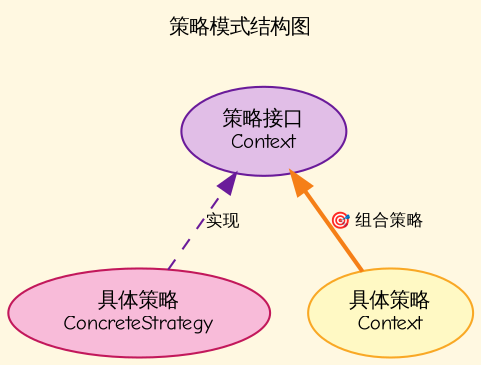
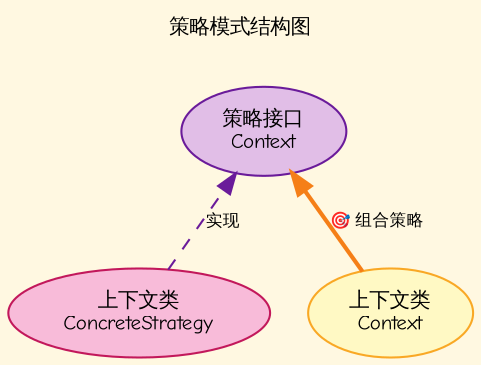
node "具体策略 ConcreteStrategy": label "具体策略 ConcreteStrategy" -> "上下文类 ConcreteStrategy"
node "具体策略 Context": label "具体策略 Context" -> "上下文类 Context"
